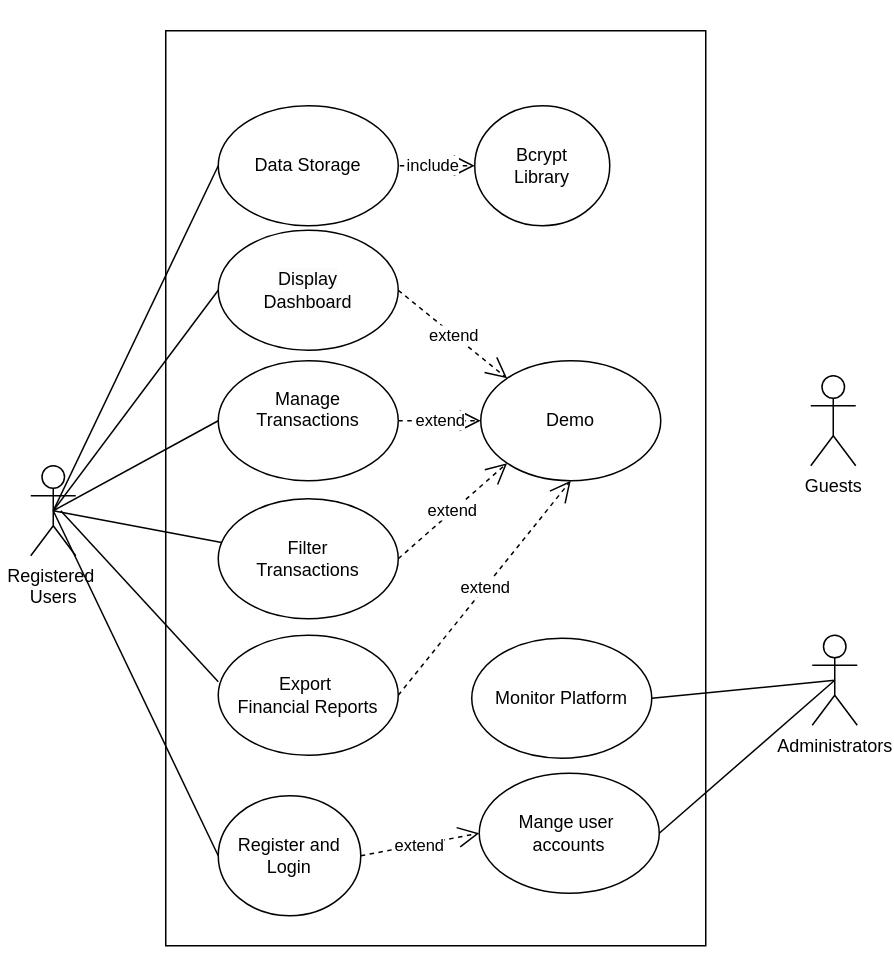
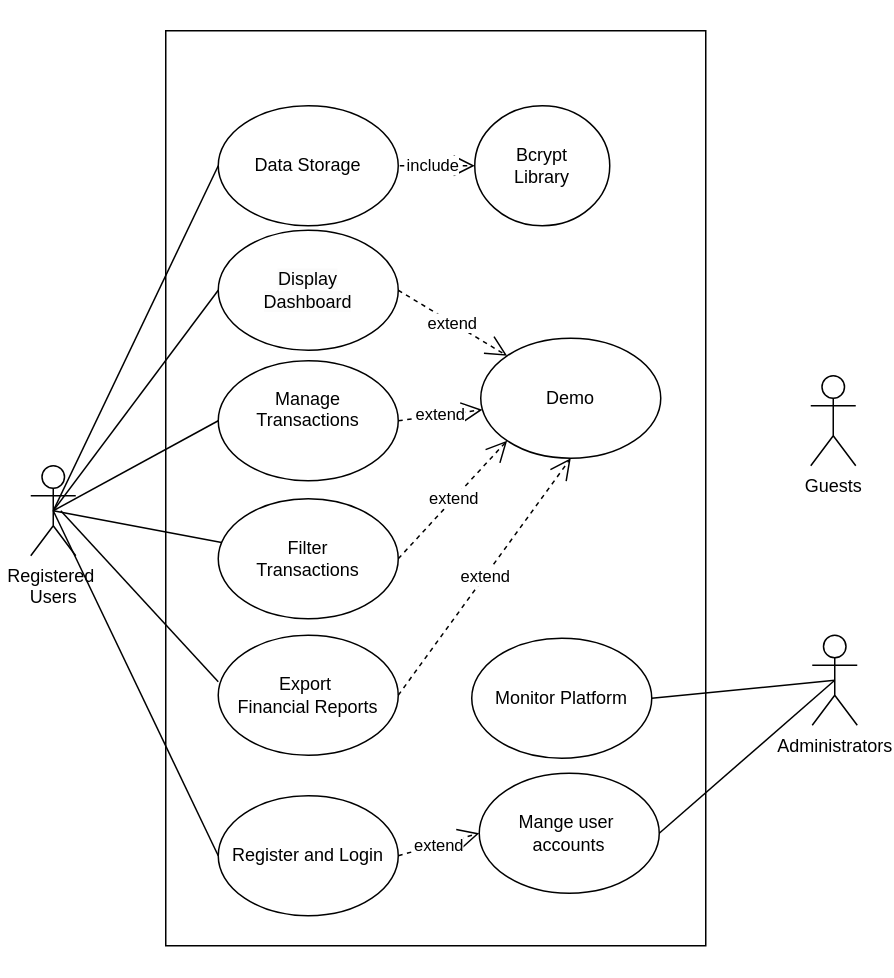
node "Demo": moved (571, 421) -> (571, 398)
node "Register and Login": size 143x120 -> 180x120
